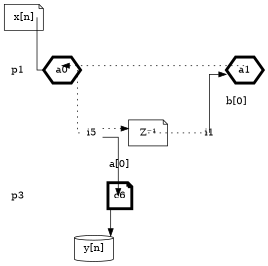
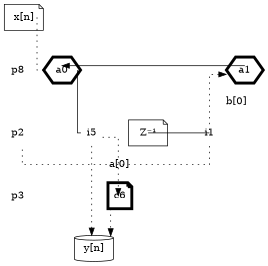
edge "x[n]" -- "a0": style solid -> dotted
edge "a0" -- "a1": style dotted -> solid
node "p1": label "p1" -> "p8"
edge "a1" -- "i1": style solid -> dotted
edge "a0" -- "i5": style dotted -> solid
edge "i5" -- "Z⁻¹": now "i5" -- "y[n]"
node "p2": added
edge "Z⁻¹" -- "i1": style dotted -> solid
edge "i5" -- "c6": style solid -> dotted
edge "c6" -- "y[n]": style solid -> dotted
